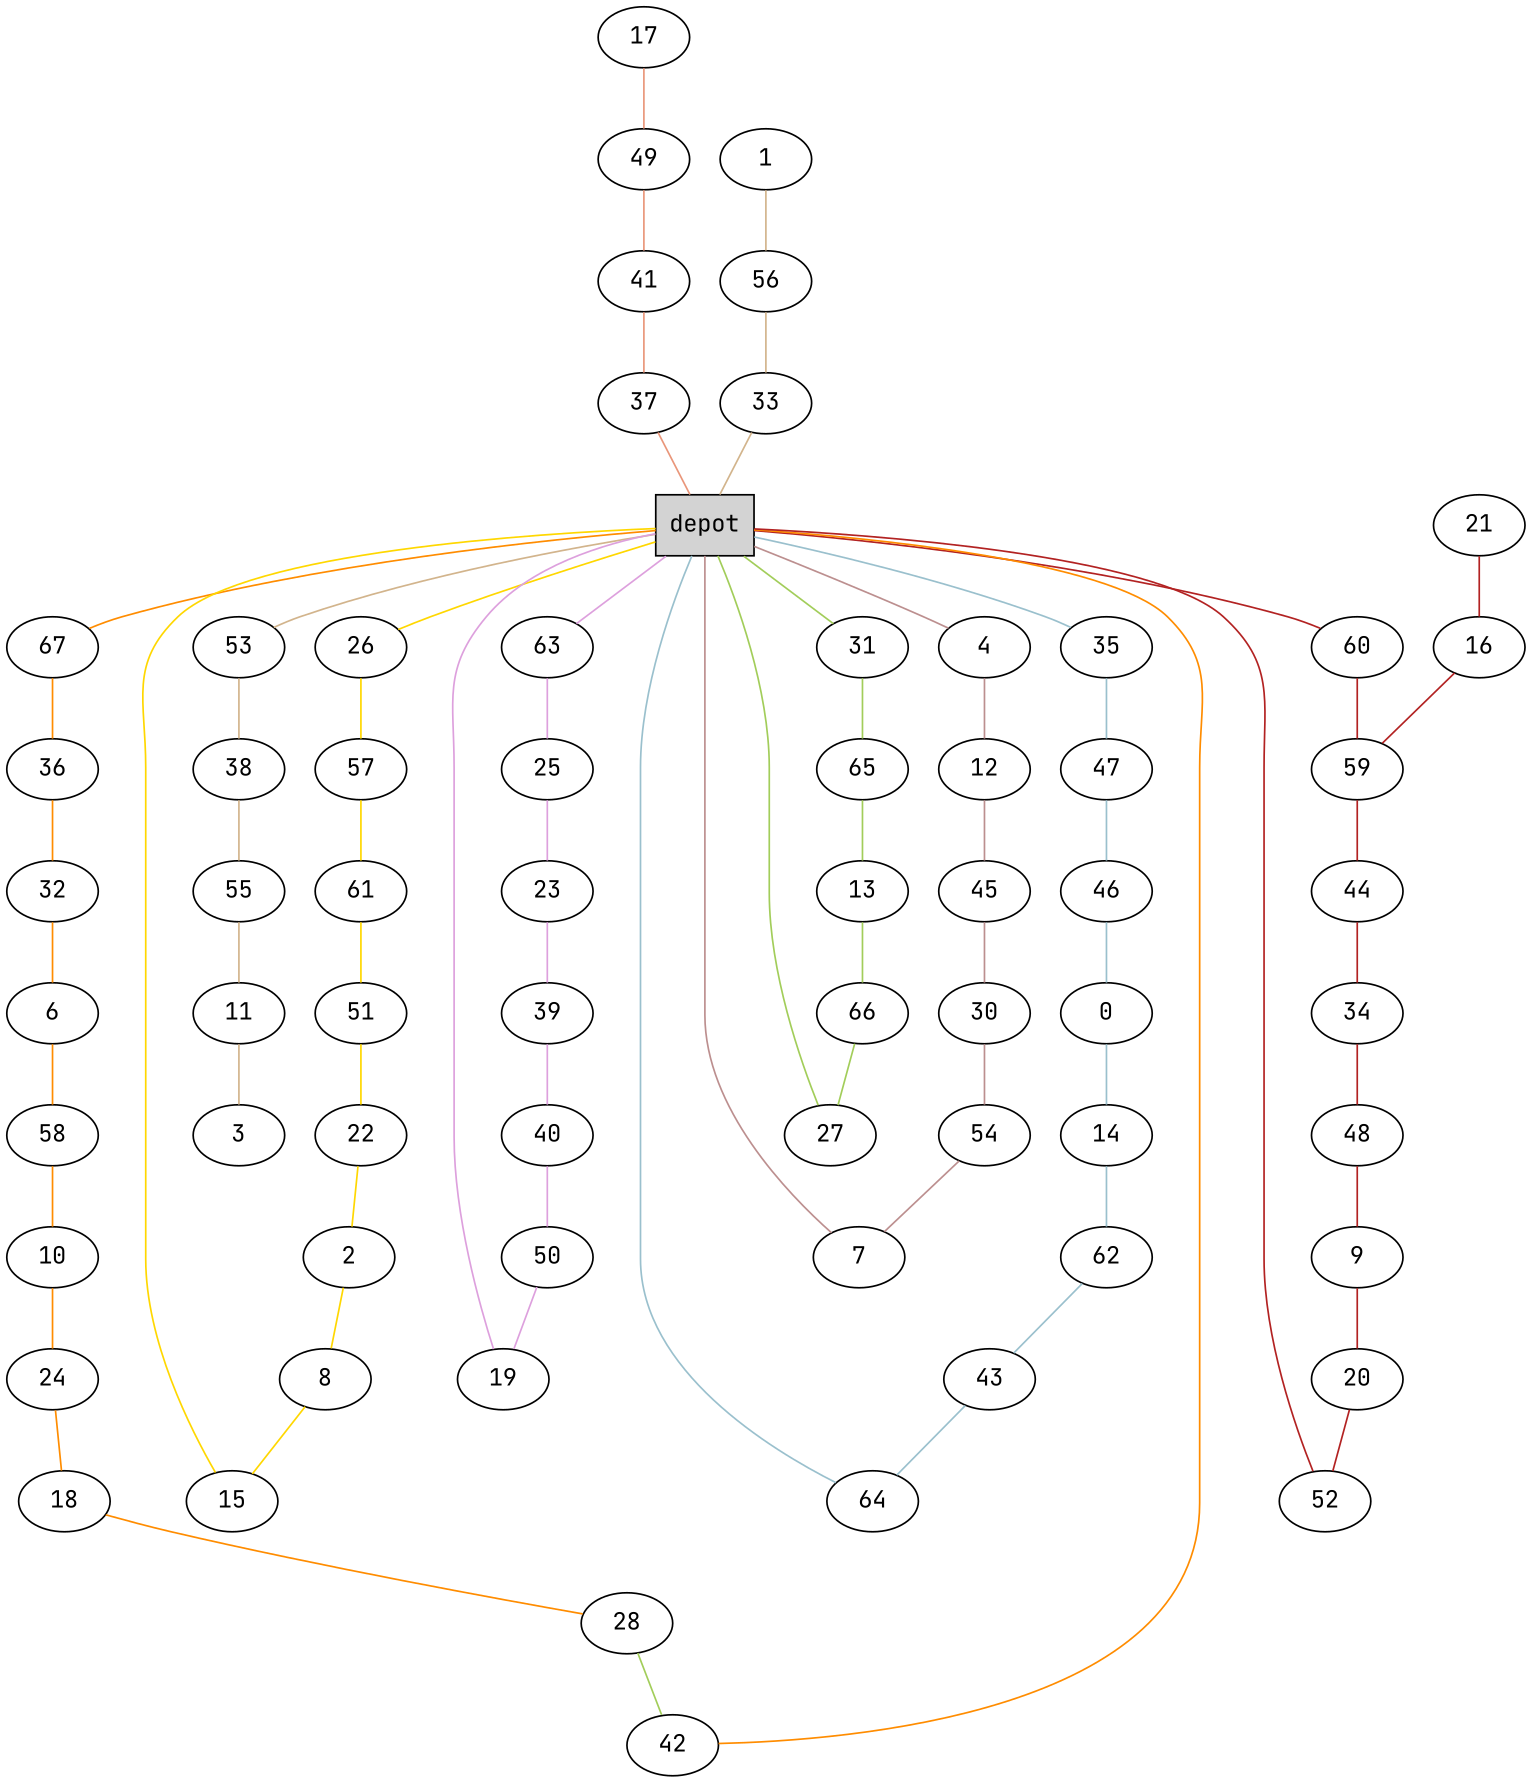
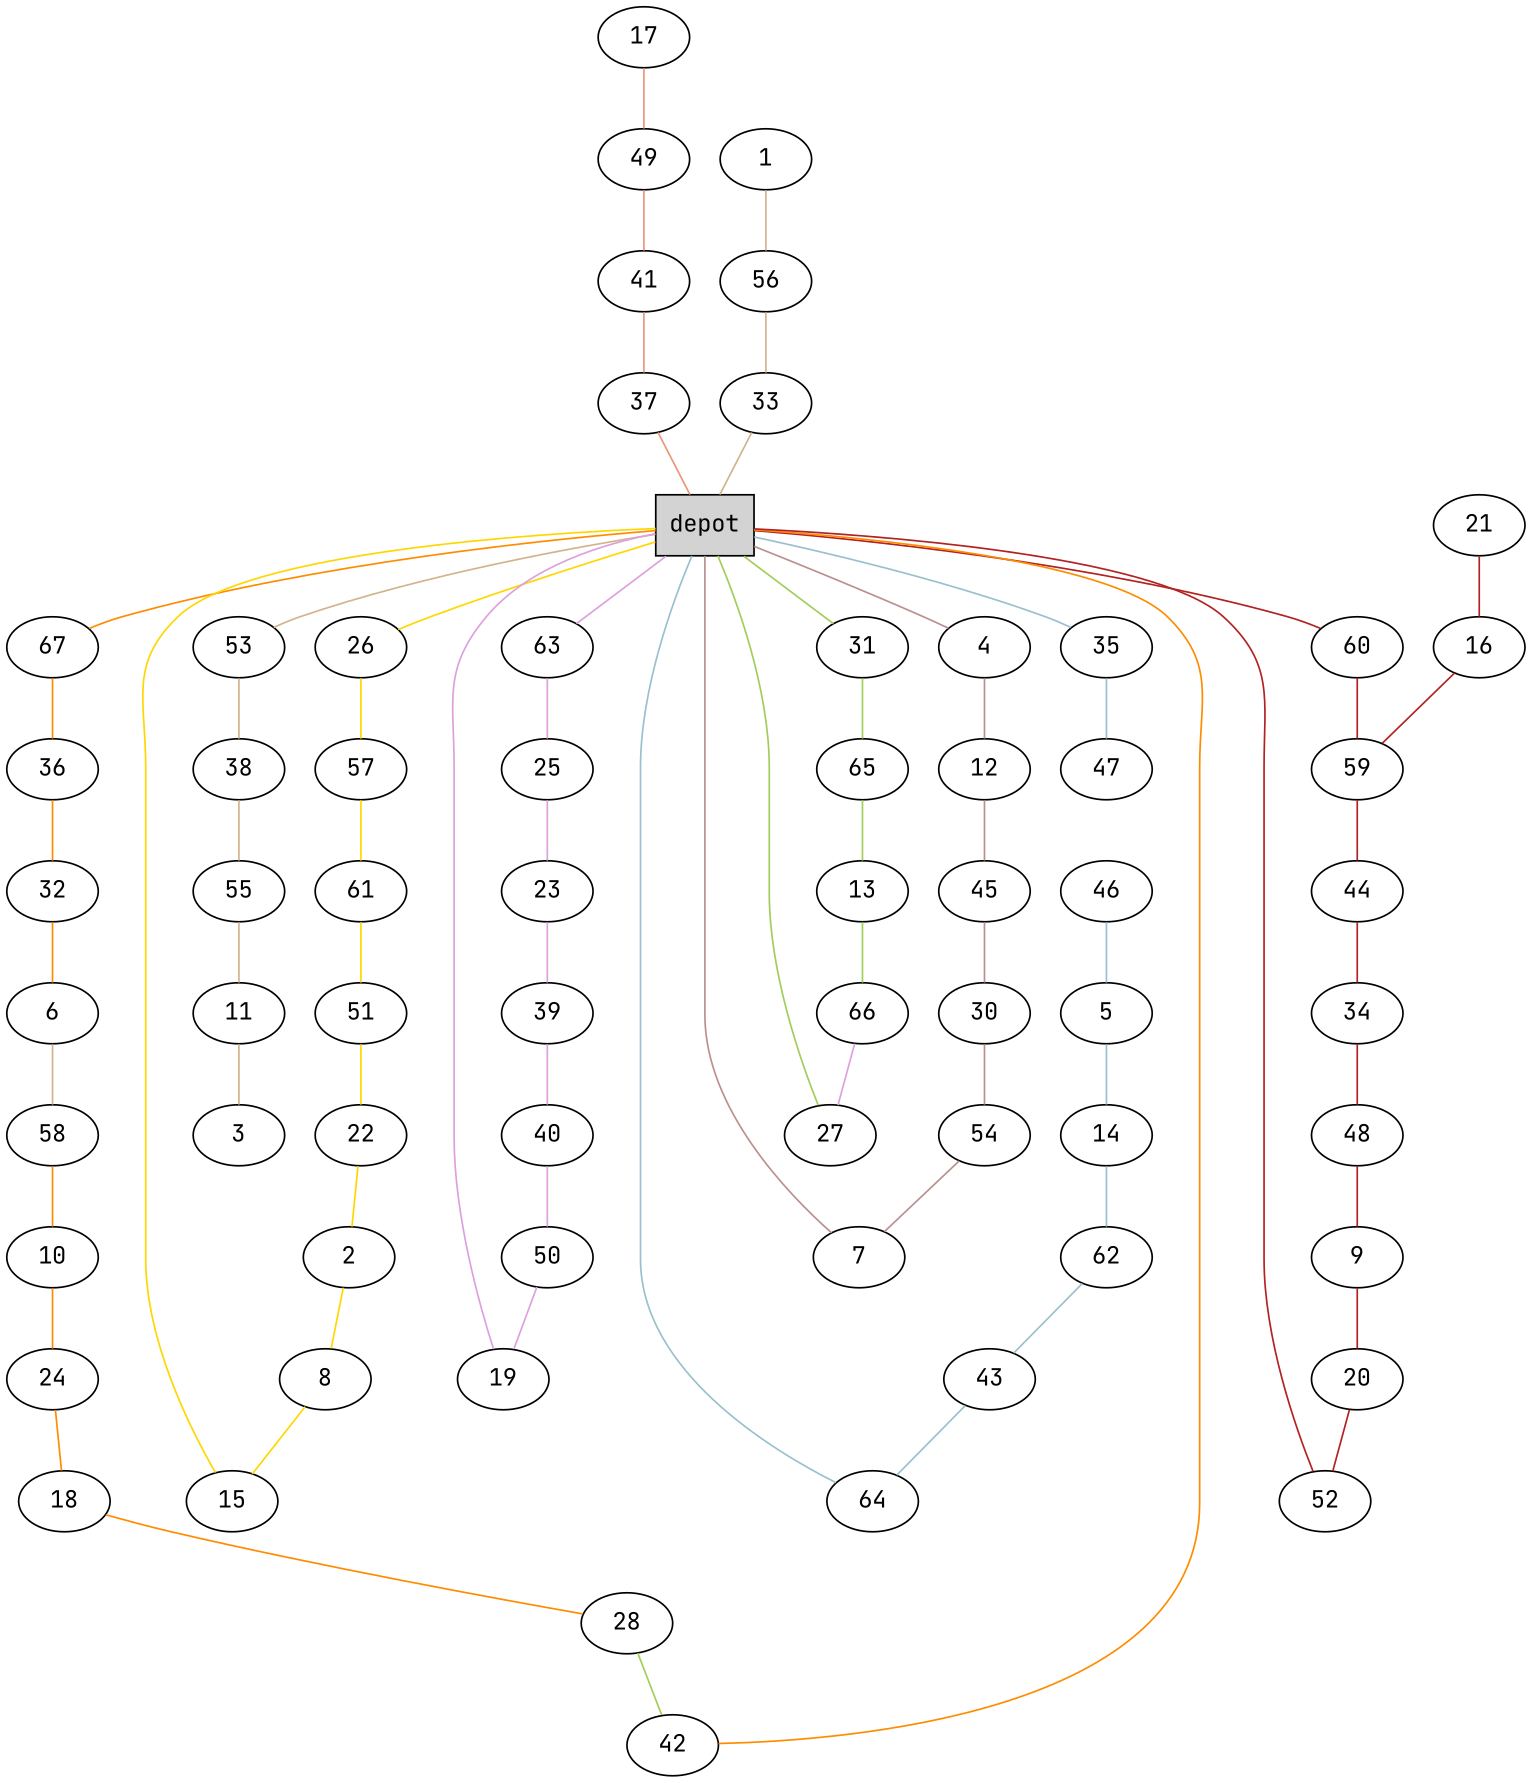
edge "47" -- "46": removed
node "0": label "0" -> "5"
edge "6" -- "58": color darkorange -> tan
edge "66" -- "27": color darkolivegreen3 -> plum
